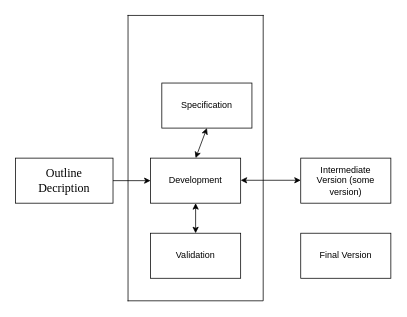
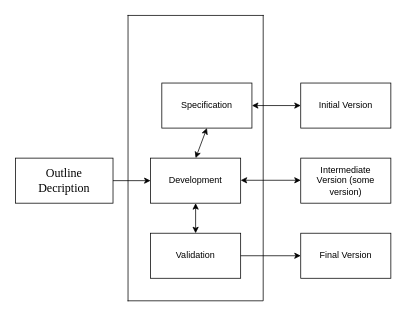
edge "Specification" -- "Initial Version": added
node "Initial Version": added
edge "Validation" -> "Final Version": added
